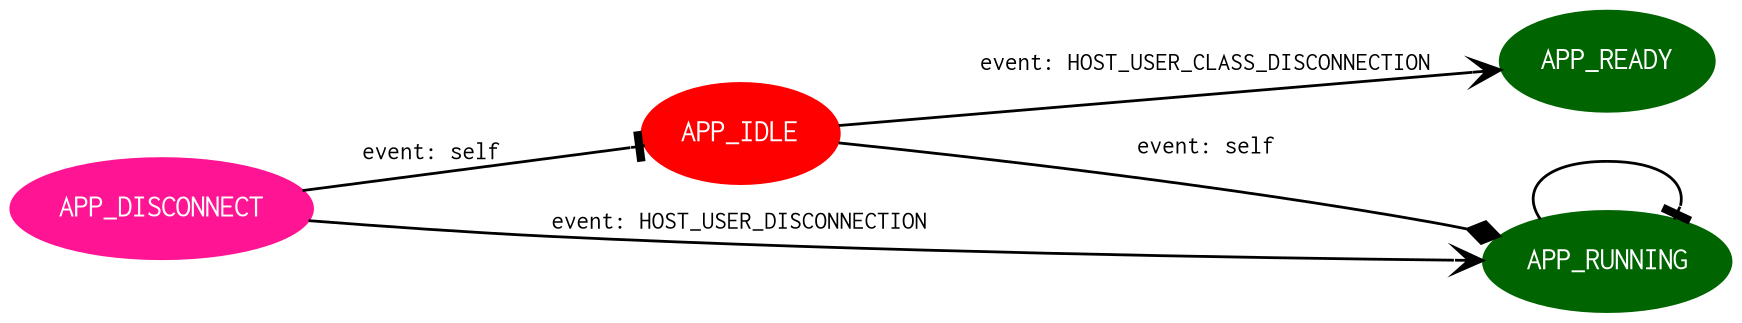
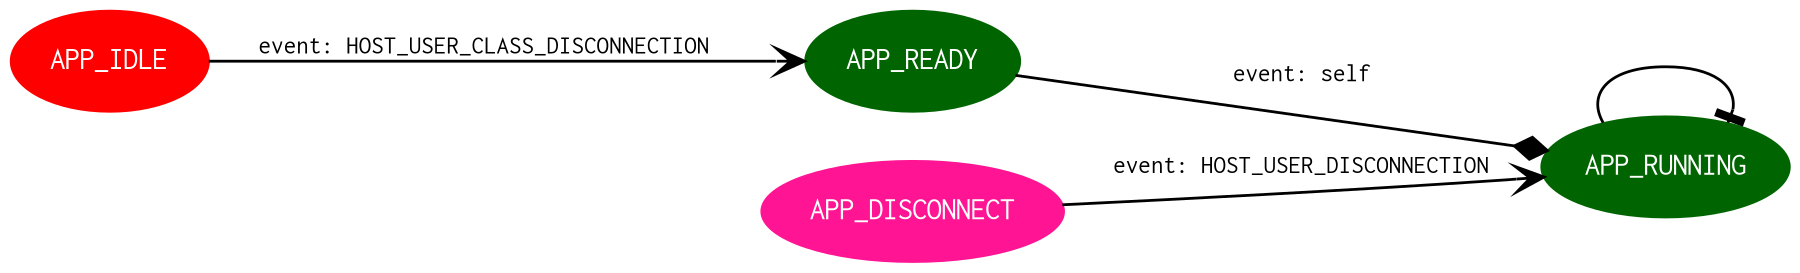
edge "APP_DISCONNECT" -> "APP_IDLE": removed, label "event: self"
edge "APP_IDLE" -> "APP_RUNNING": now "APP_READY" -> "APP_RUNNING"
